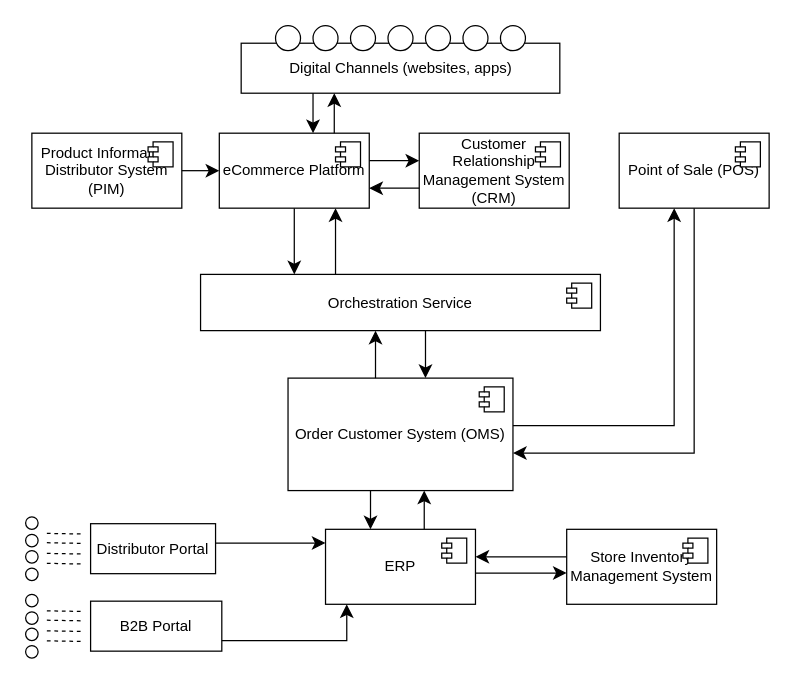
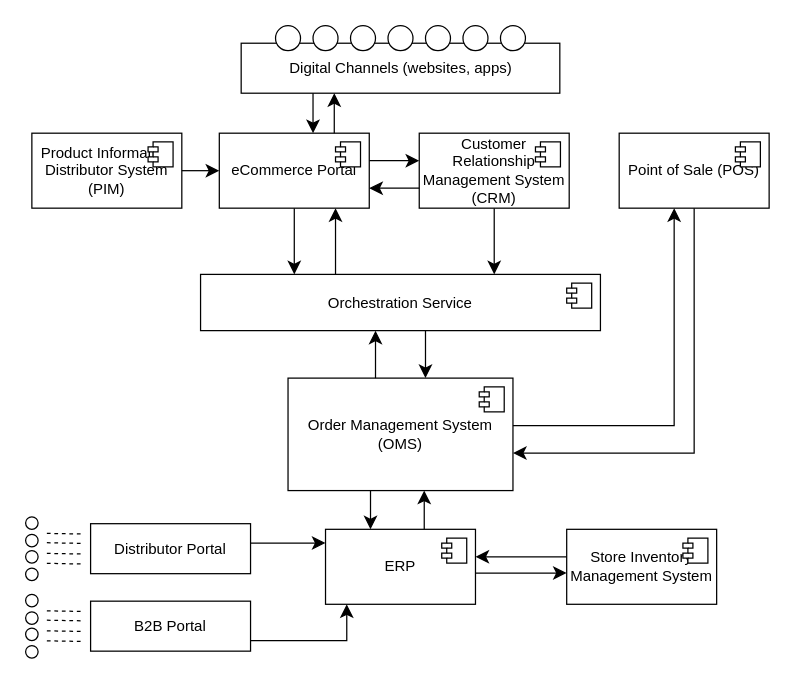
node "eCommerce Platform": label "eCommerce Platform" -> "eCommerce Portal"
edge "Customer Relationship Management System (CRM)" -> "Orchestration Service": added
node "Order Customer System (OMS)": label "Order Customer System (OMS)" -> "Order Management System (OMS)"
node "Distributor Portal": size 125x50 -> 160x50
node "B2B Portal": size 131x50 -> 160x50
